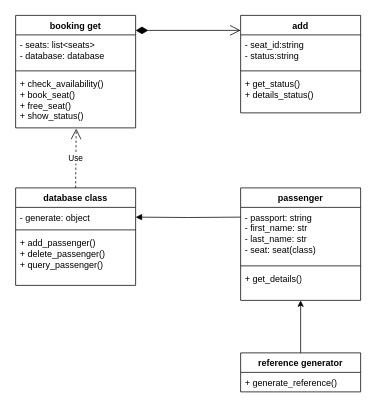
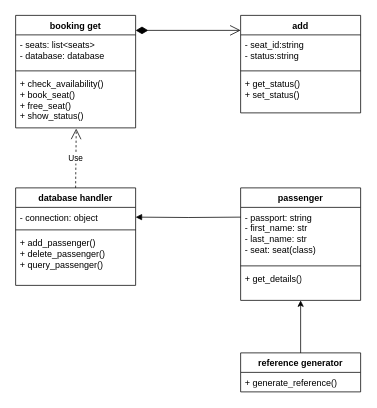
node "+ get_status() + details_status()": label "+ get_status() + details_status()" -> "+ get_status() + set_status()"
node "database class": label "database class" -> "database handler"
node "- generate: object": label "- generate: object" -> "- connection: object"
